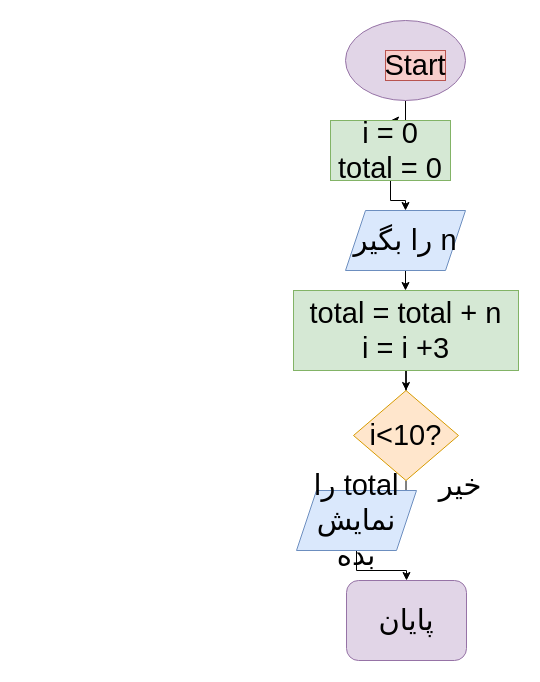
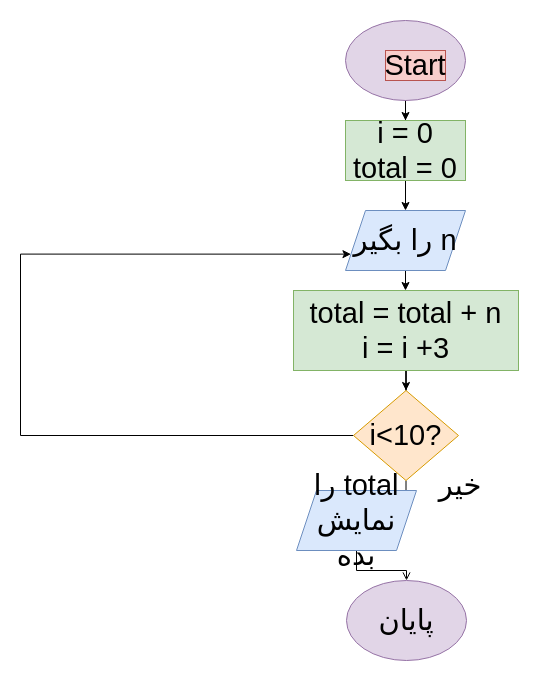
node "i = 0 total = 0": moved (391, 151) -> (406, 151)
edge "i<10?" -> "n را بگیر": added
edge "total را نمایش بده" -> "پایان": arrowhead classic -> open
node "پایان": shape rounded rectangle -> ellipse
